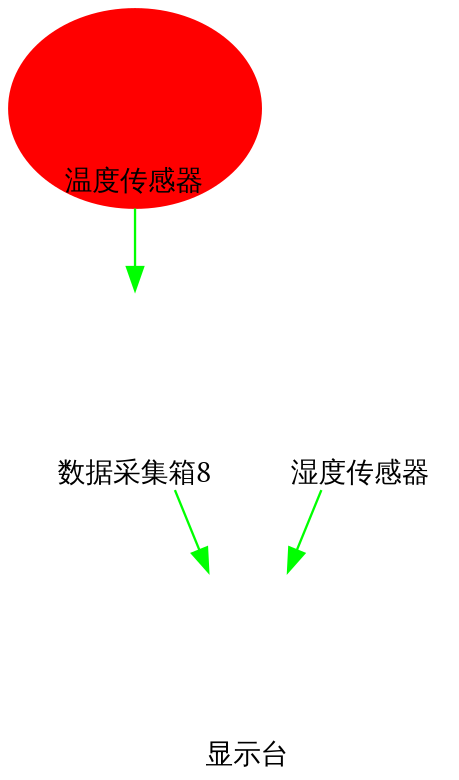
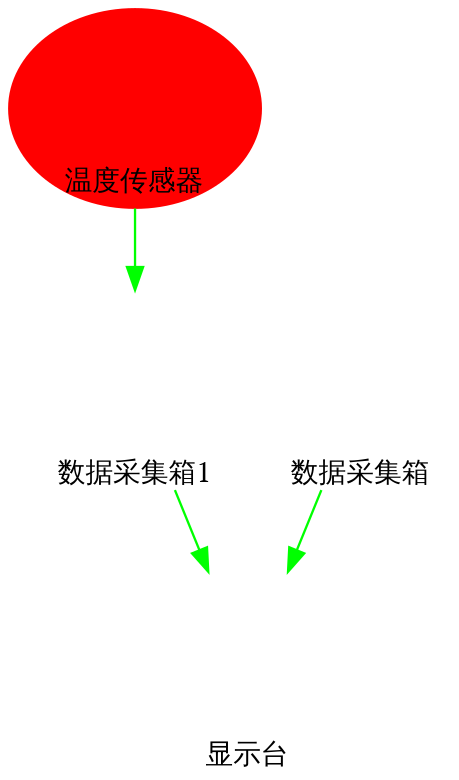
node "数据采集箱8": label "数据采集箱8" -> "数据采集箱1"
node "湿度传感器": label "湿度传感器" -> "数据采集箱"
